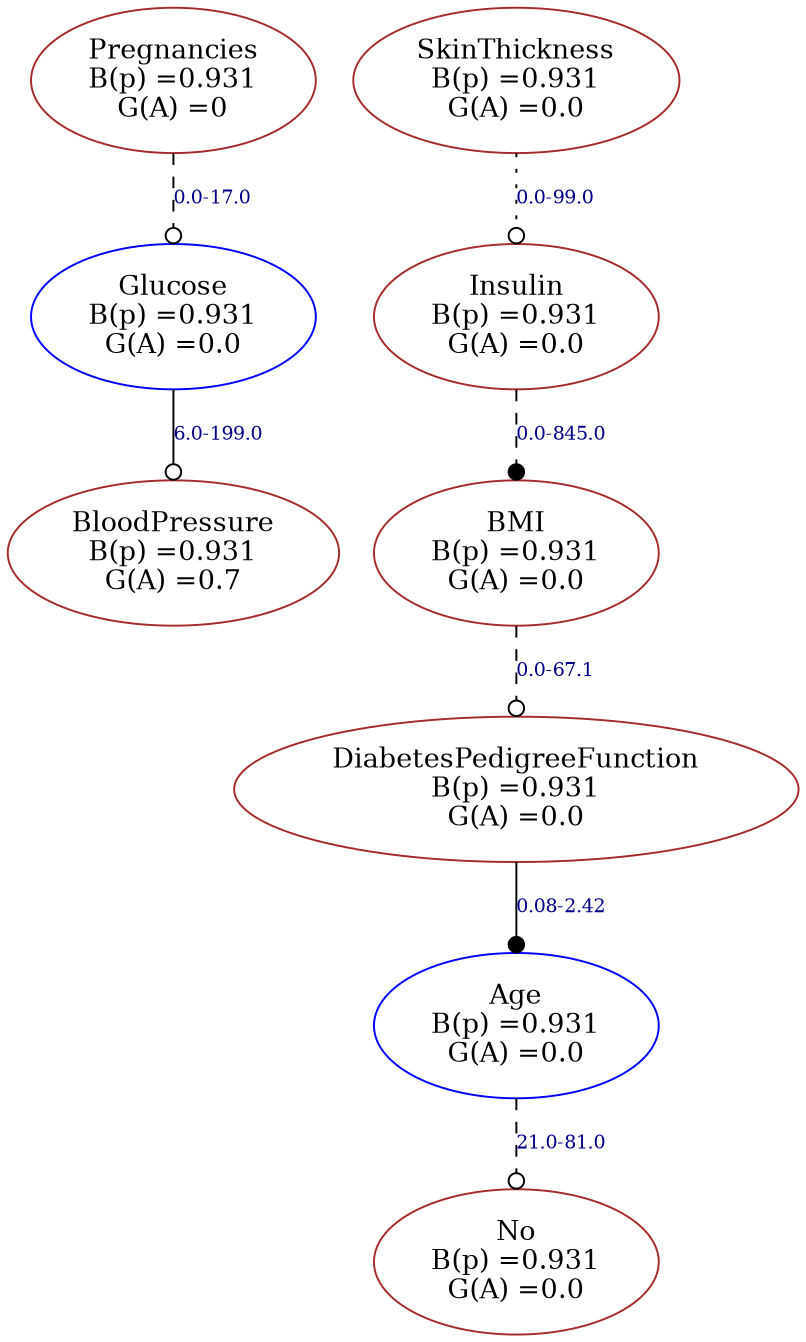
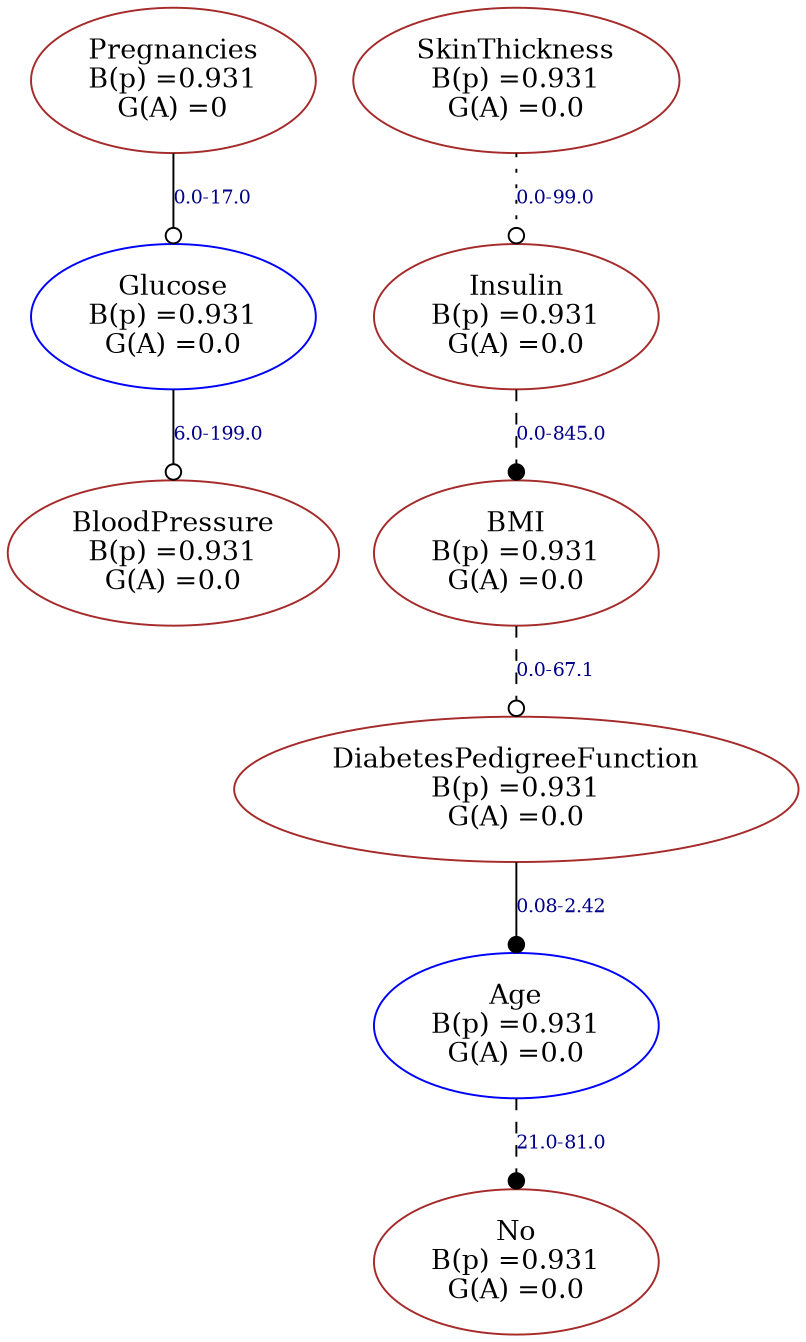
edge "Pregnancies B(p) =0.931 G(A) =0" -> "Glucose B(p) =0.931 G(A) =0.0": style dashed -> solid
node "BloodPressure B(p) =0.931 G(A) =0.7": label "BloodPressure B(p) =0.931 G(A) =0.7" -> "BloodPressure B(p) =0.931 G(A) =0.0"
edge "Age B(p) =0.931 G(A) =0.0" -> "No B(p) =0.931 G(A) =0.0": arrowhead odot -> dot
